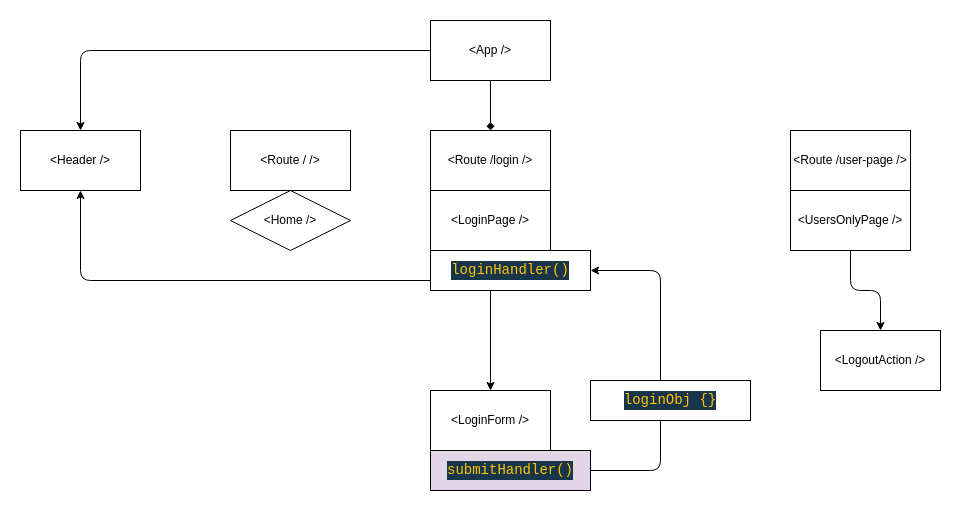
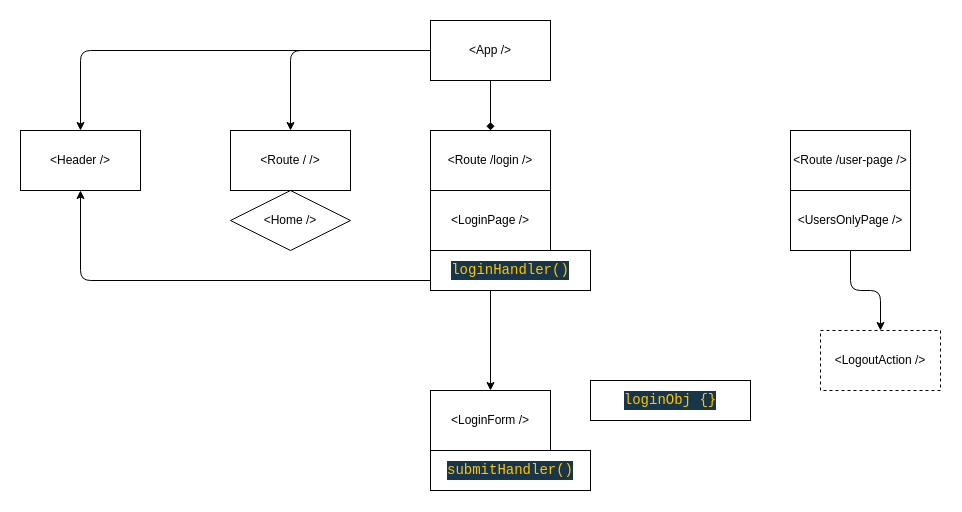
edge "<App />" -> "<Route / />": added
edge "submitHandler()" -> "loginHandler()": removed
node "<LogoutAction />": style solid -> dashed
node "submitHandler()": fillcolor #e1d5e7 -> #ffffff
